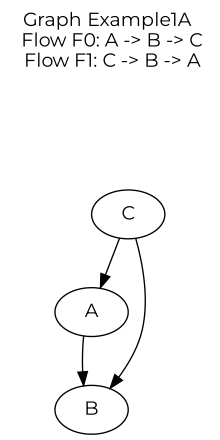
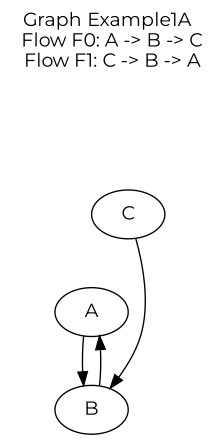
edge "C" -> "A": now "B" -> "A"
